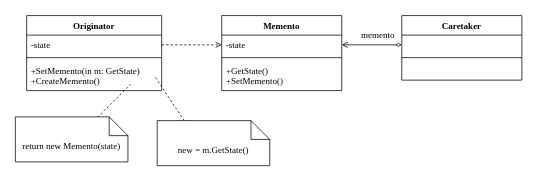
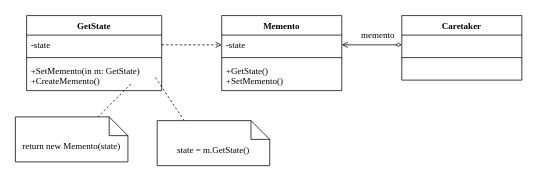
node "Originator": label "Originator" -> "GetState"
node "new = m.GetState()": label "new = m.GetState()" -> "state = m.GetState()"
